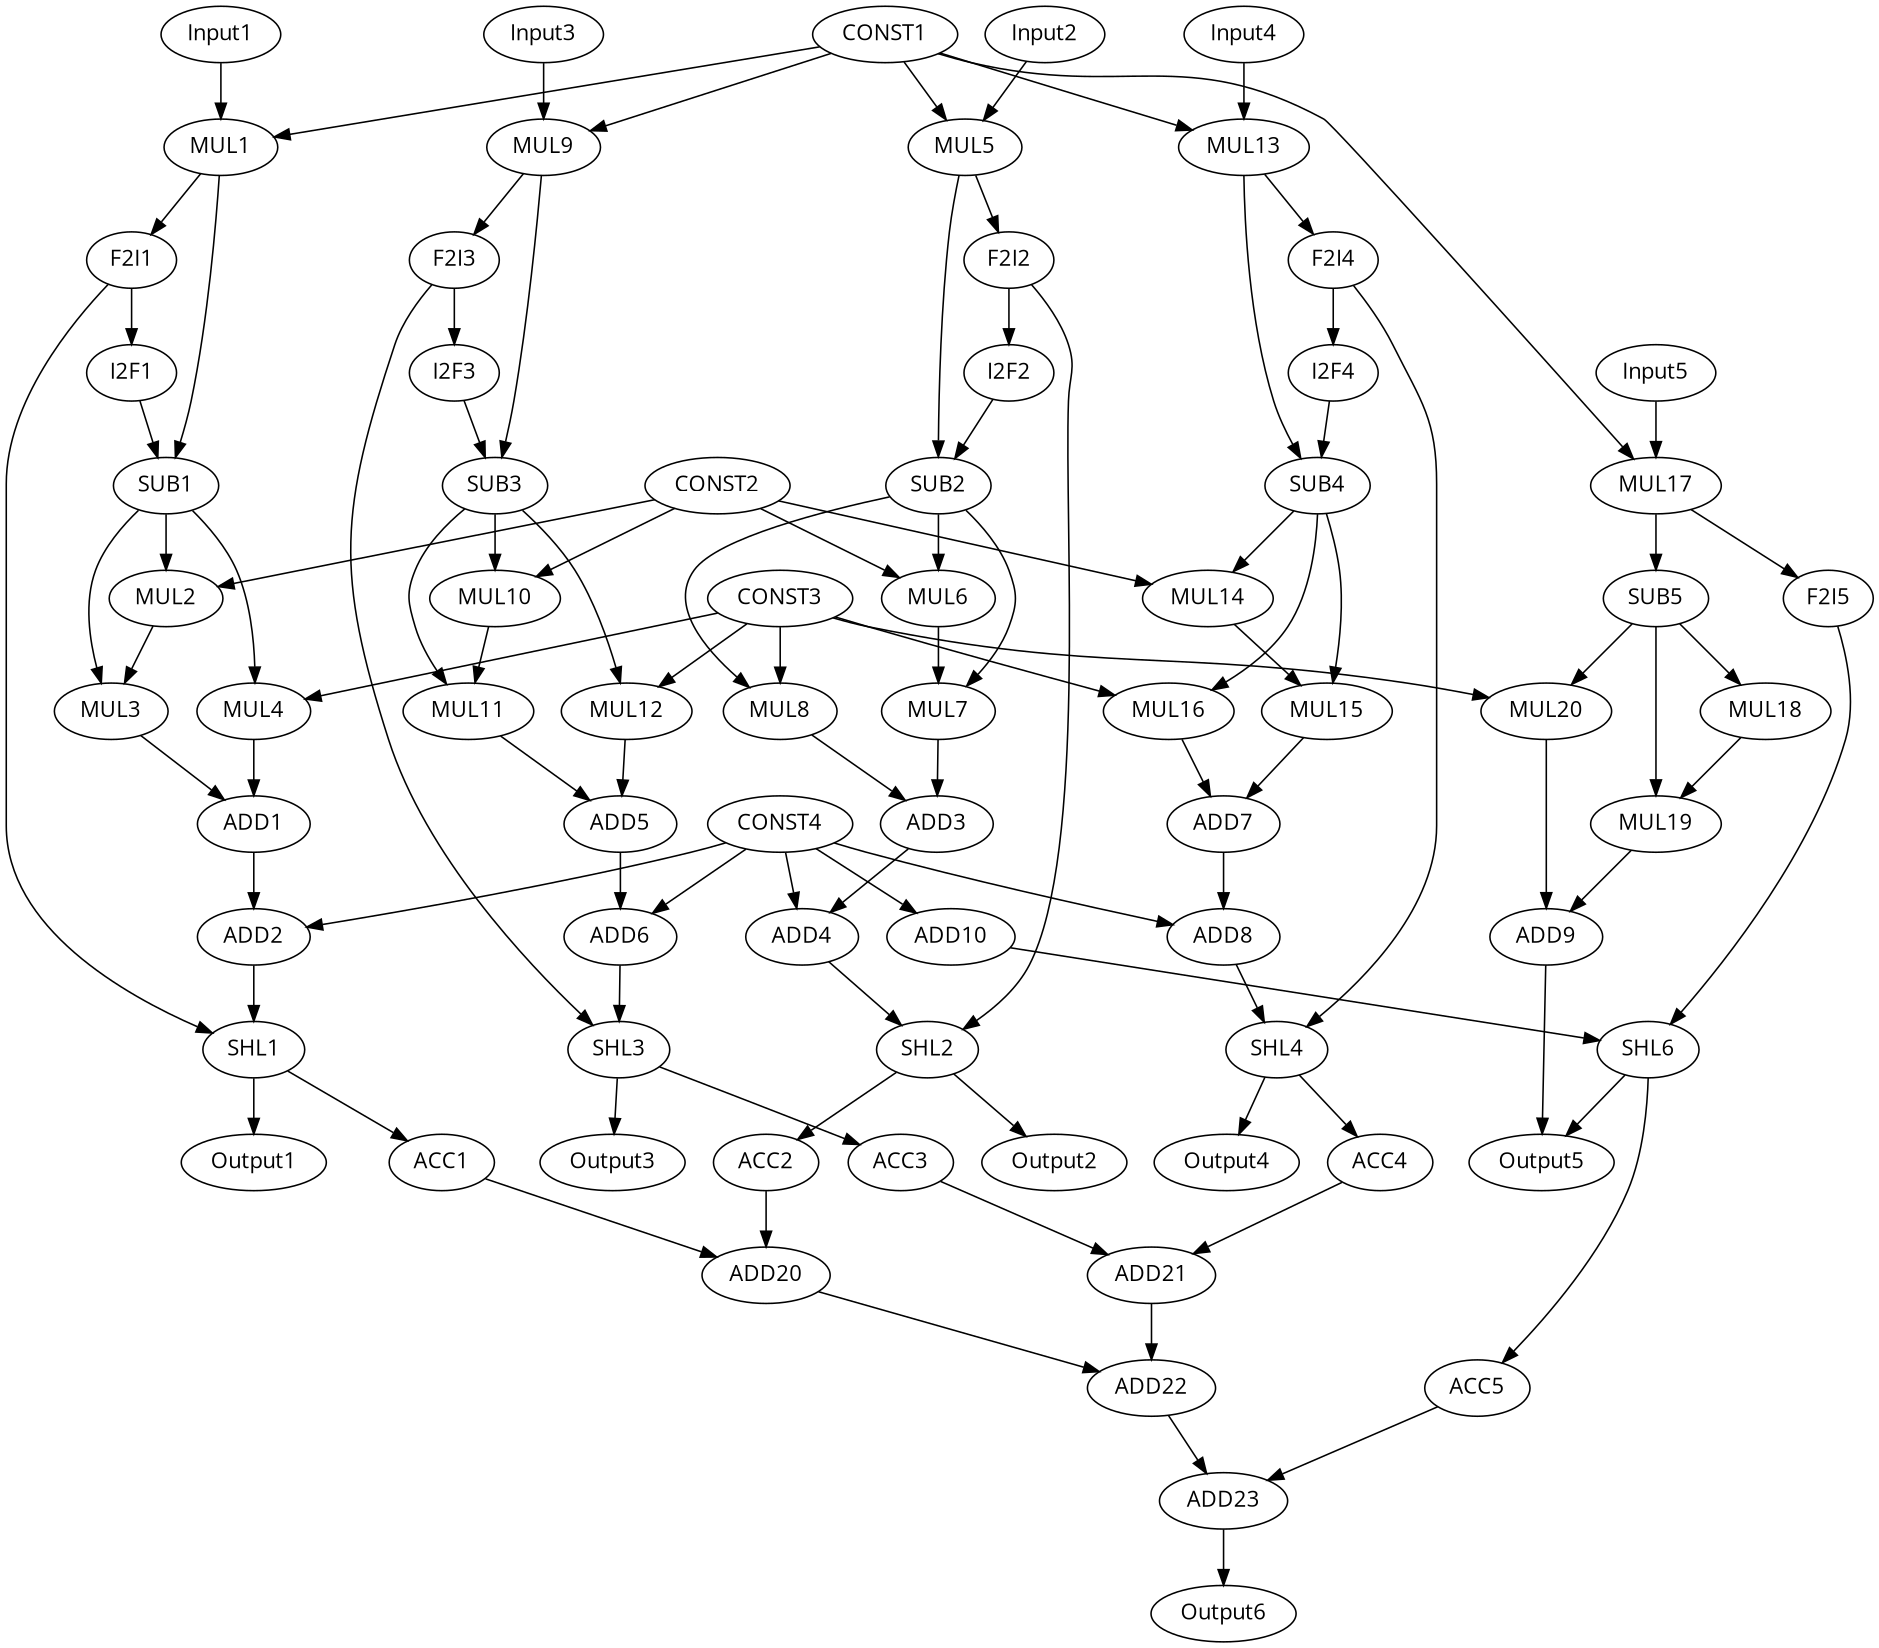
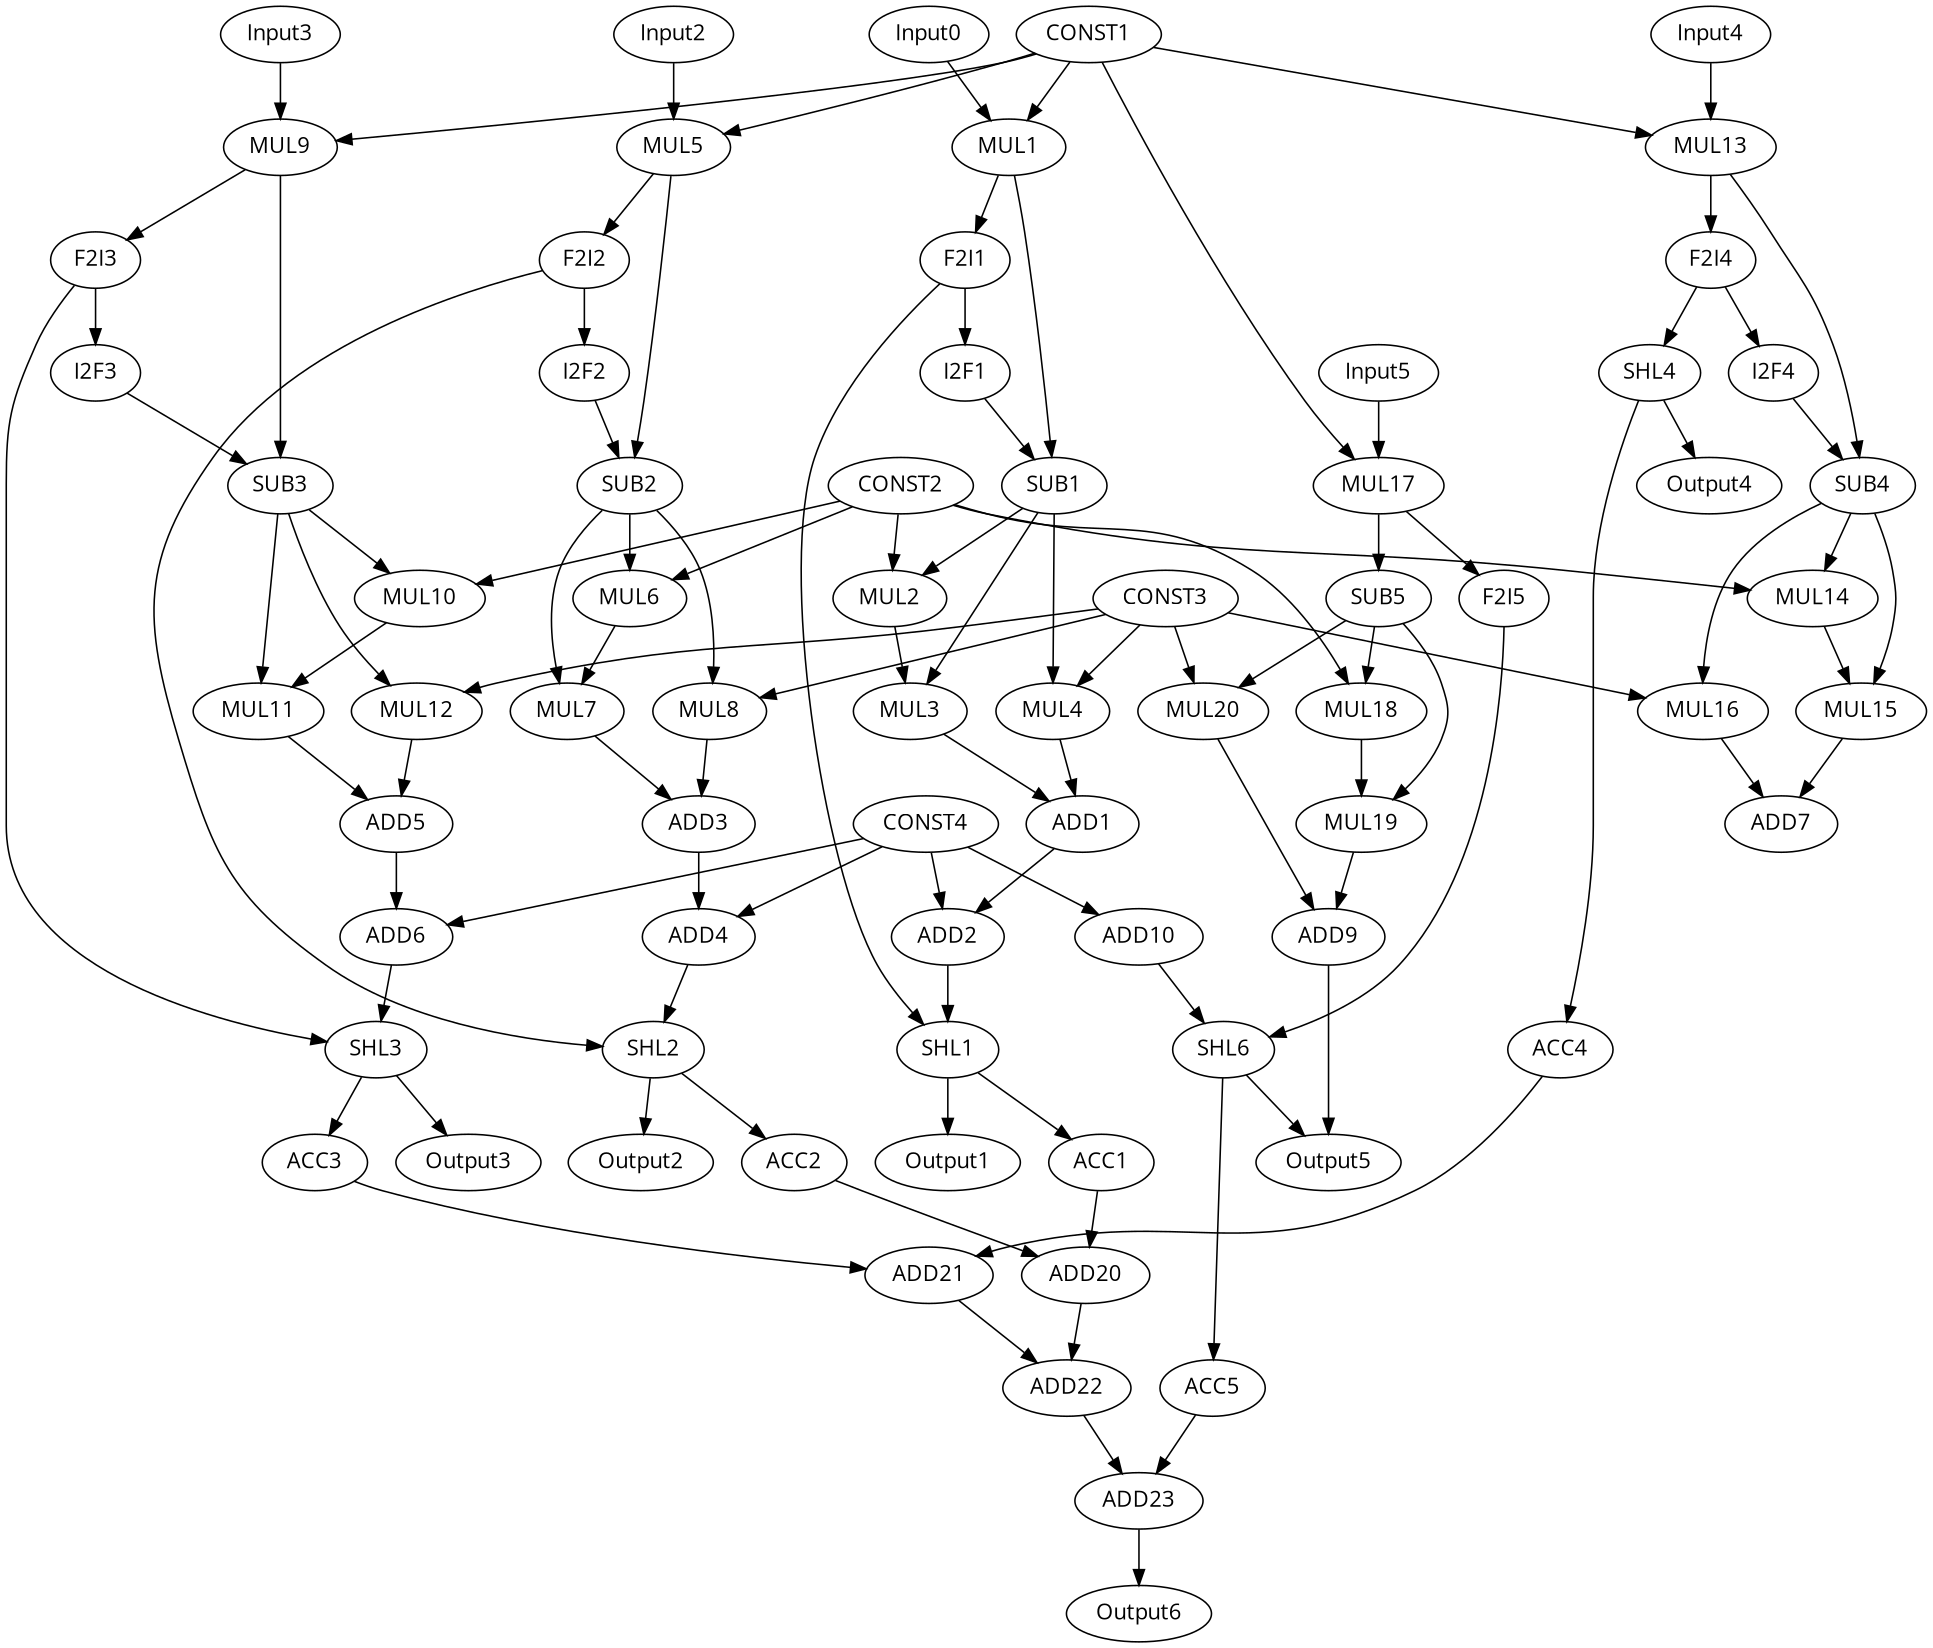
node "Input1": label "Input1" -> "Input0"
edge "CONST2" -> "MUL18": added
node "ADD8": removed
